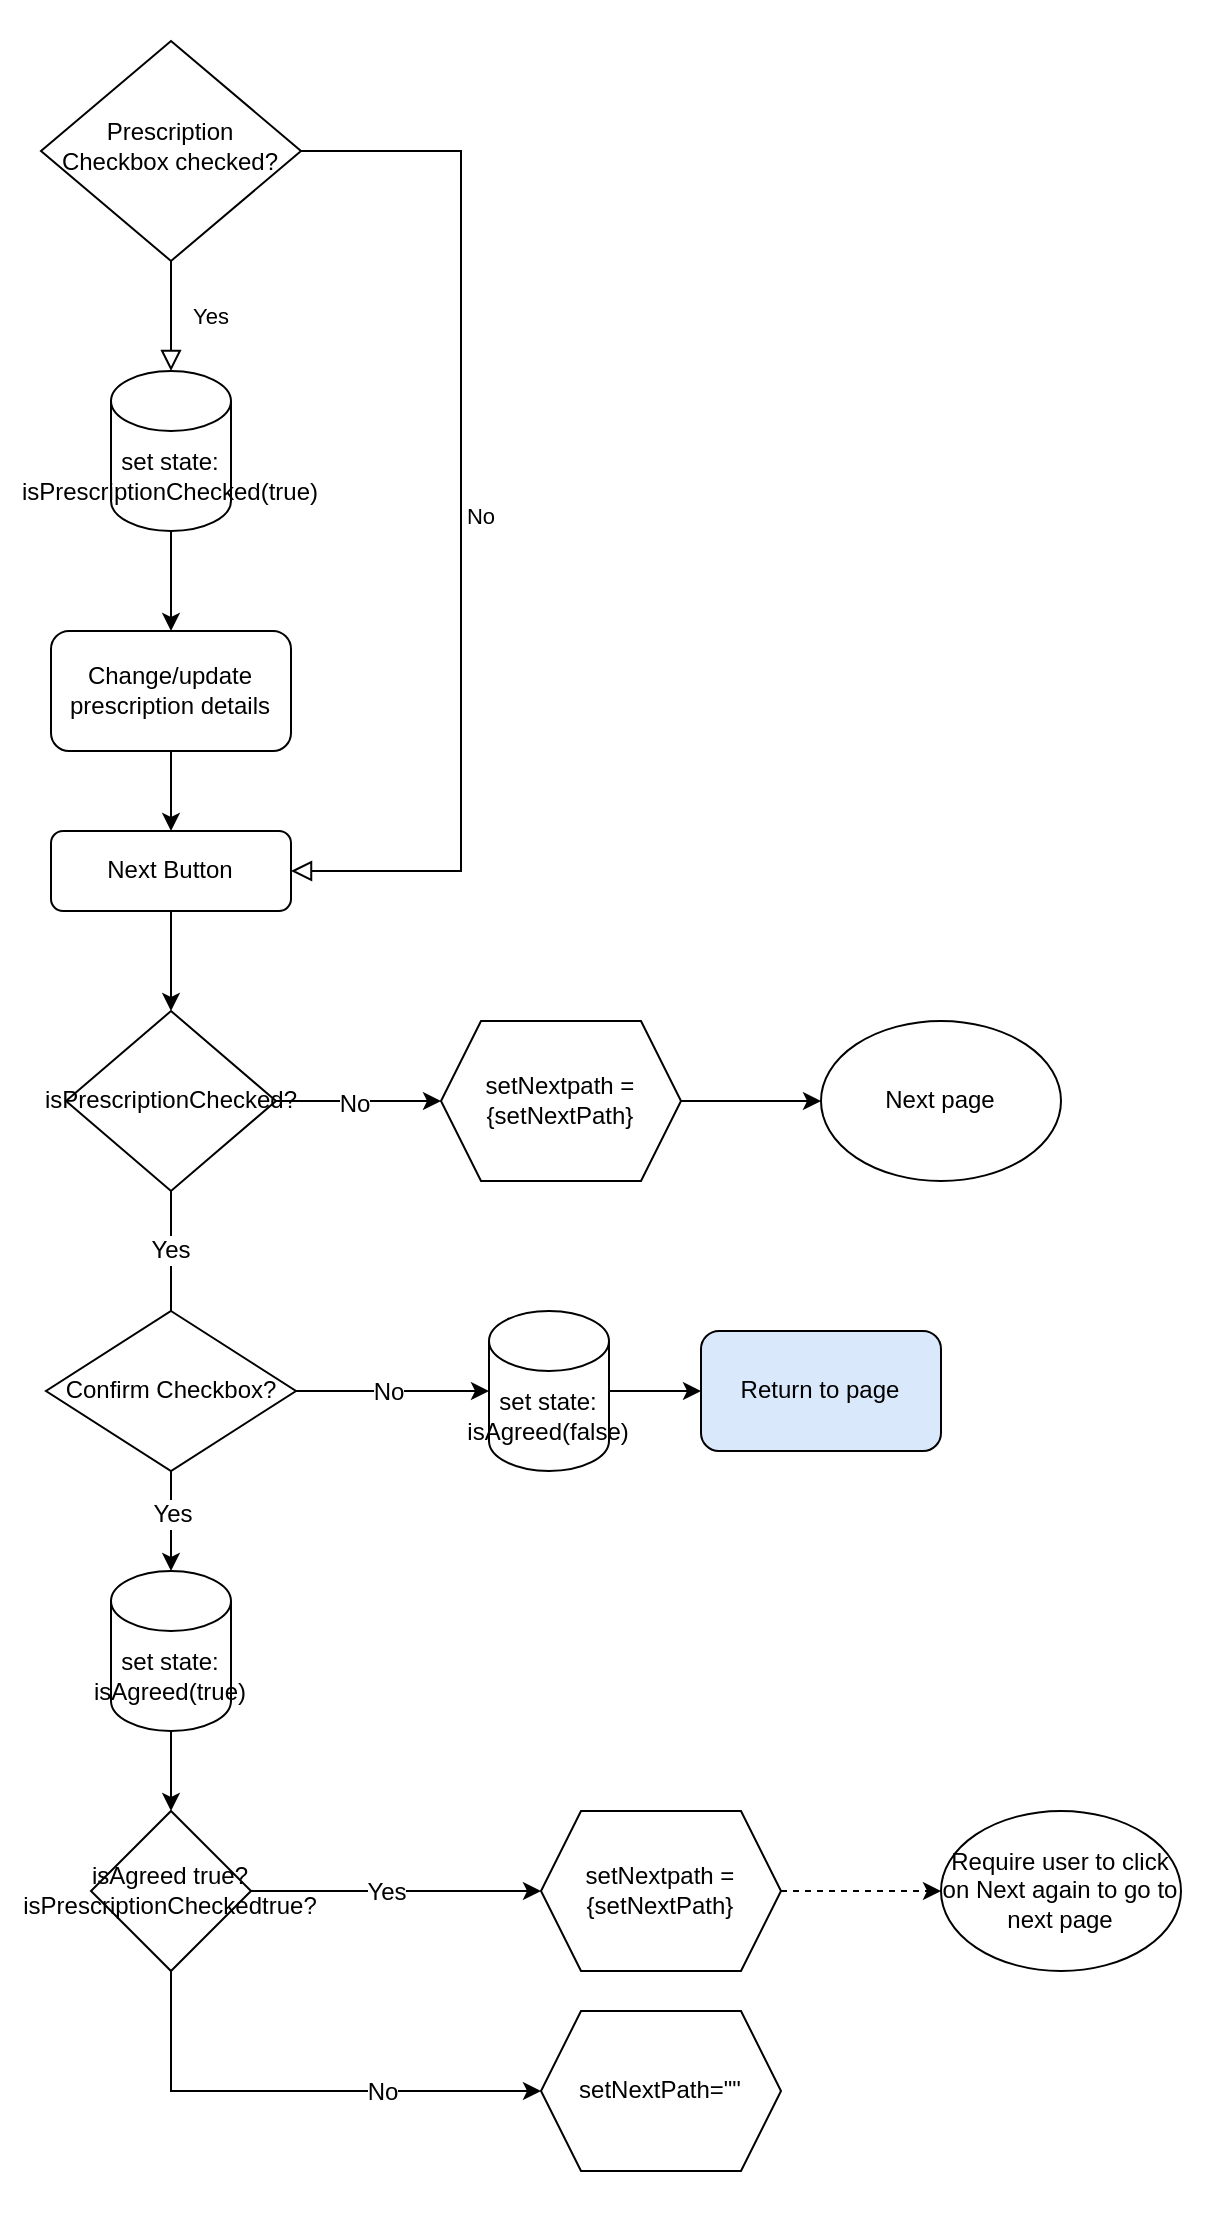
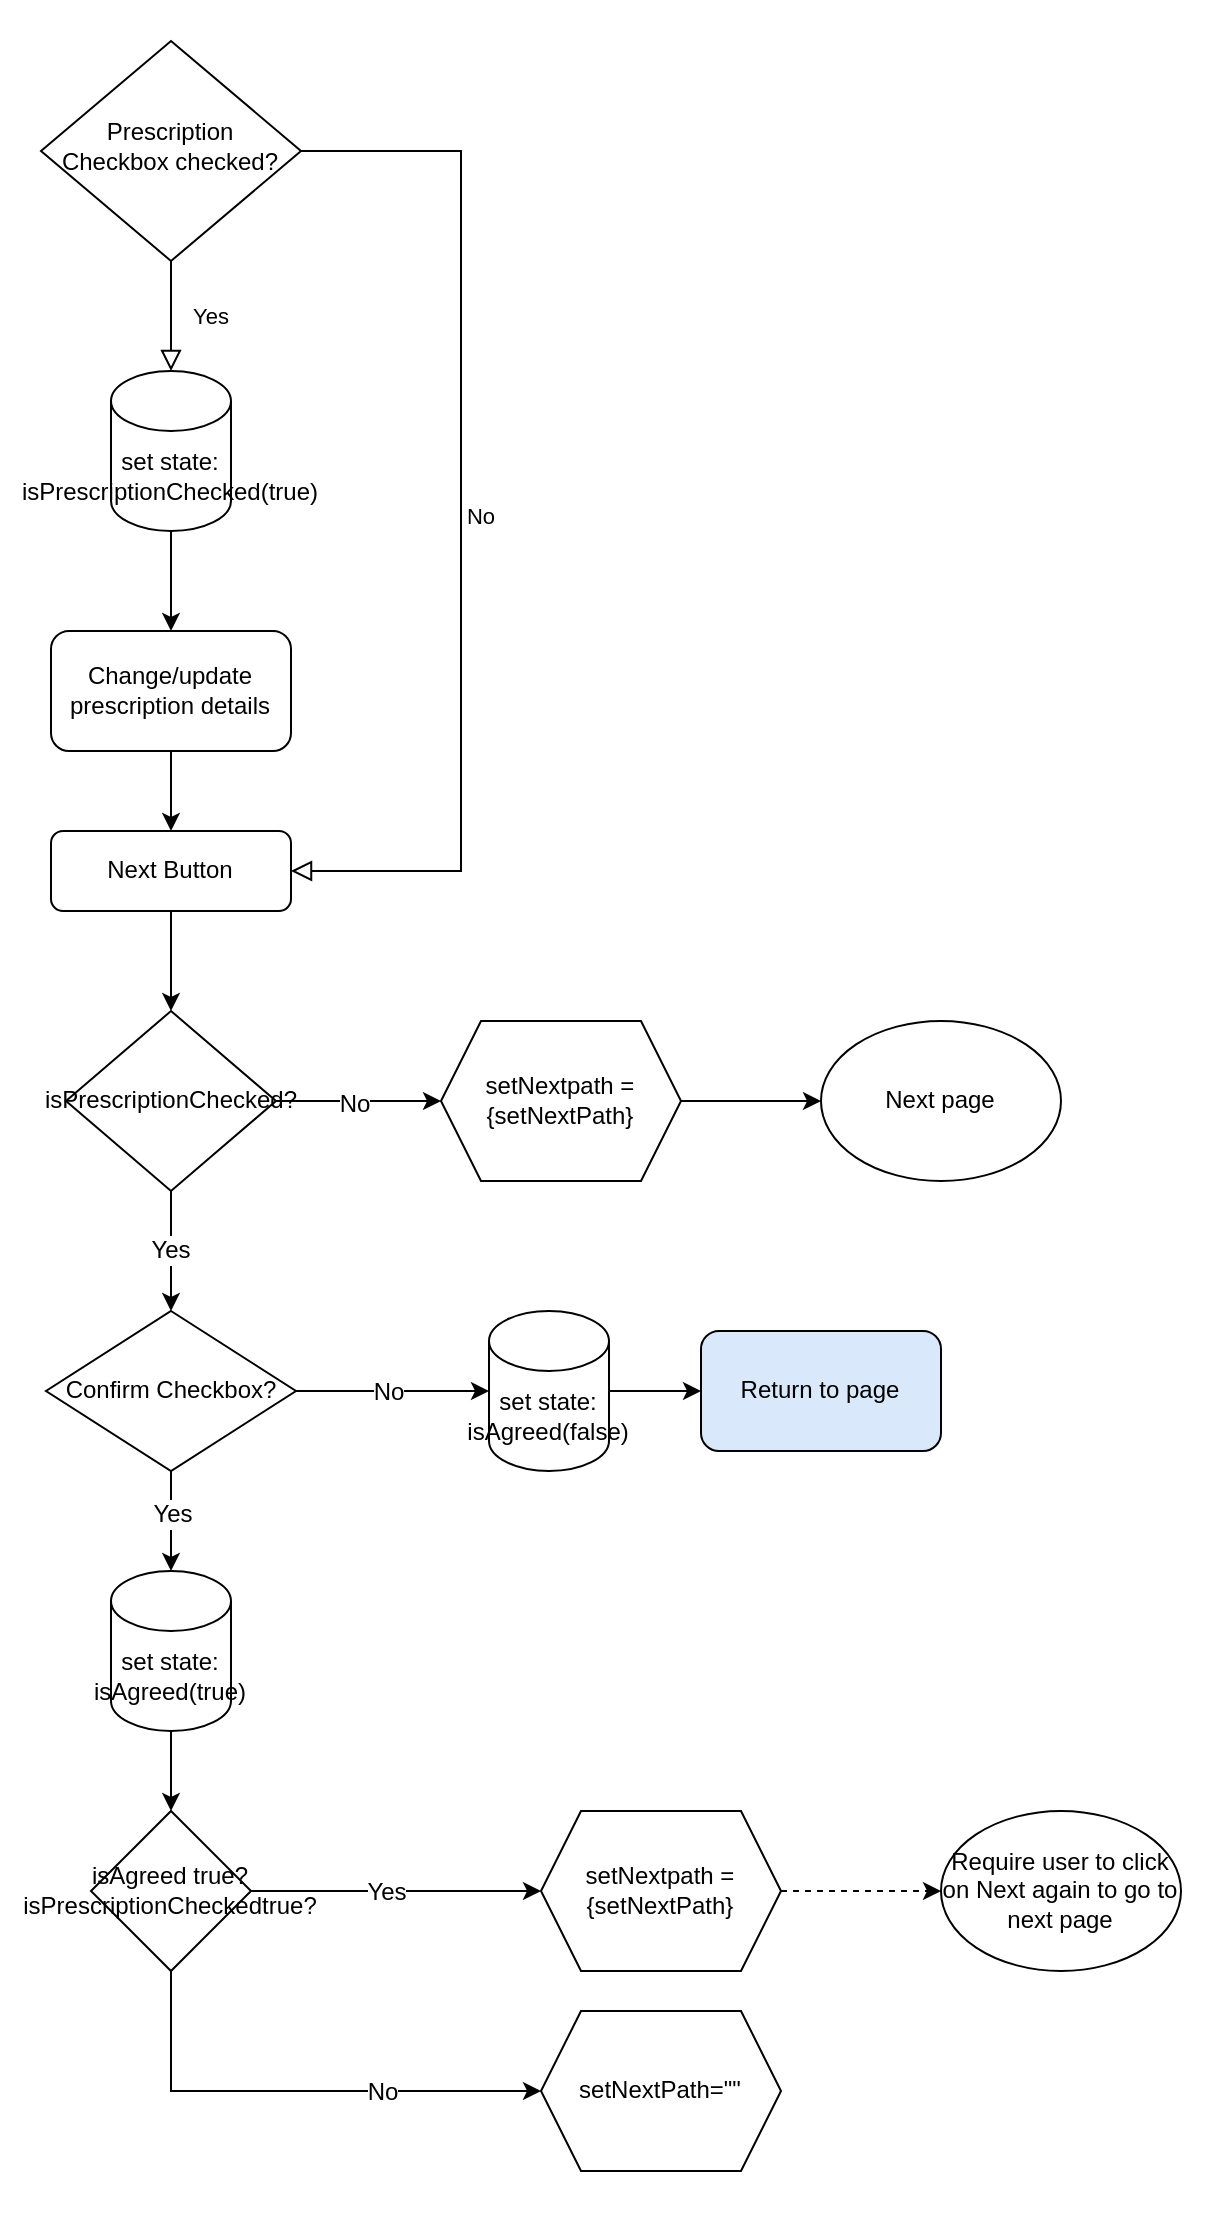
edge "isPrescriptionChecked?" -- "Confirm Checkbox?": arrowhead none -> classic
